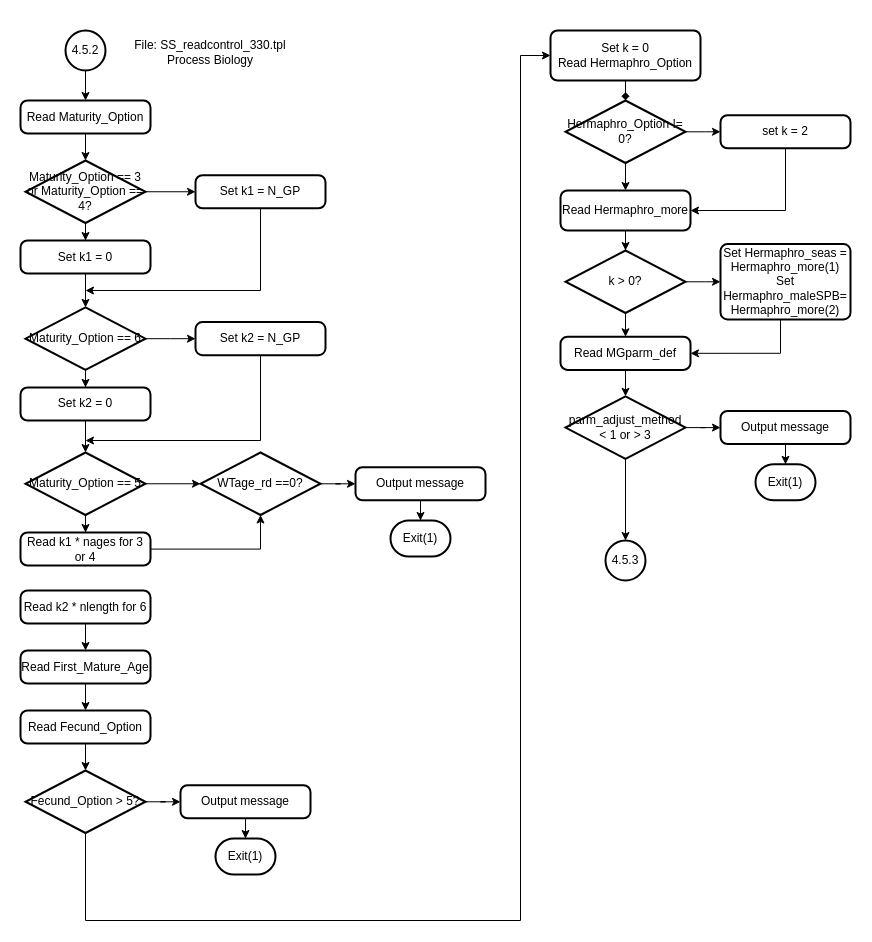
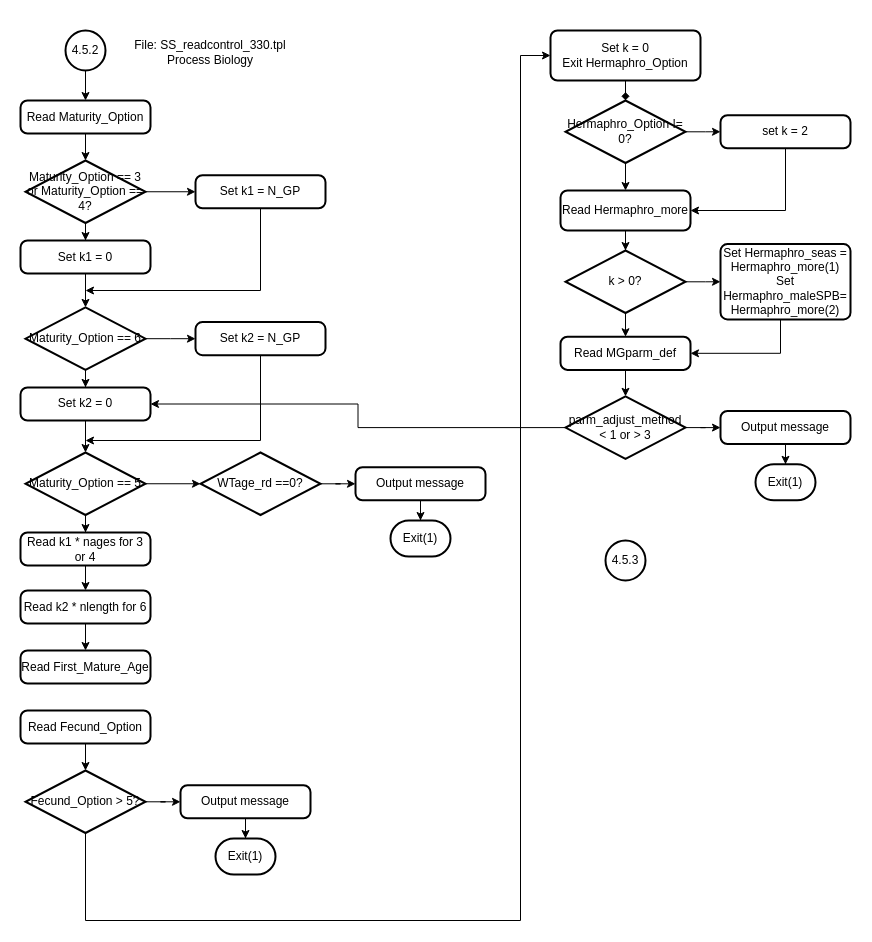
node "Set k = 0 Read Hermaphro_Option": label "Set k = 0 Read Hermaphro_Option" -> "Set k = 0 Exit Hermaphro_Option"
edge "parm_adjust_method < 1 or > 3" -> "4.5.3": now "parm_adjust_method < 1 or > 3" -> "Set k2 = 0"
edge "Read k1 * nages for 3 or 4" -> "WTage_rd ==0?": now "Read k1 * nages for 3 or 4" -> "Read k2 * nlength for 6"
edge "Read First_Mature_Age" -> "Read Fecund_Option": removed
